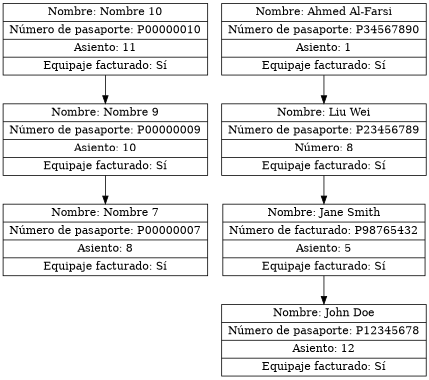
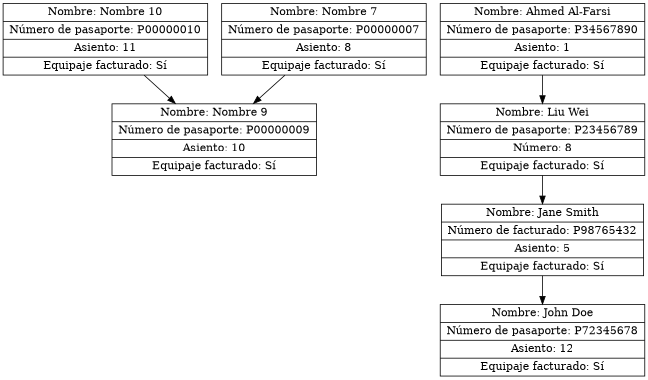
edge "Nombre: Nombre 9" -> "Nombre: Nombre 7": reversed
node "Nombre: John Doe": text "Número de pasaporte: P12345678" -> "Número de pasaporte: P72345678"
